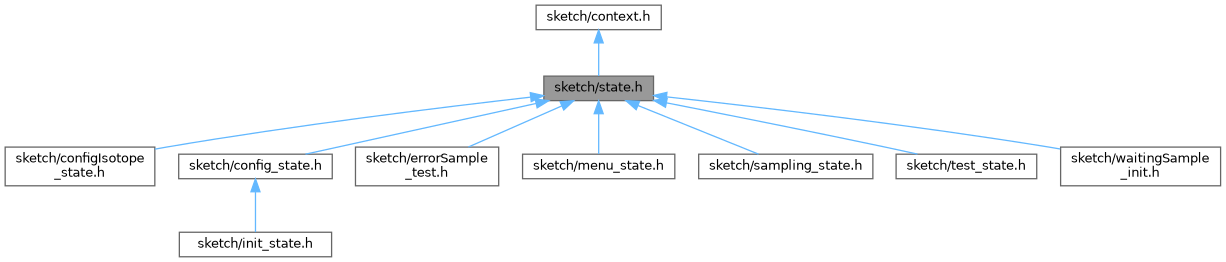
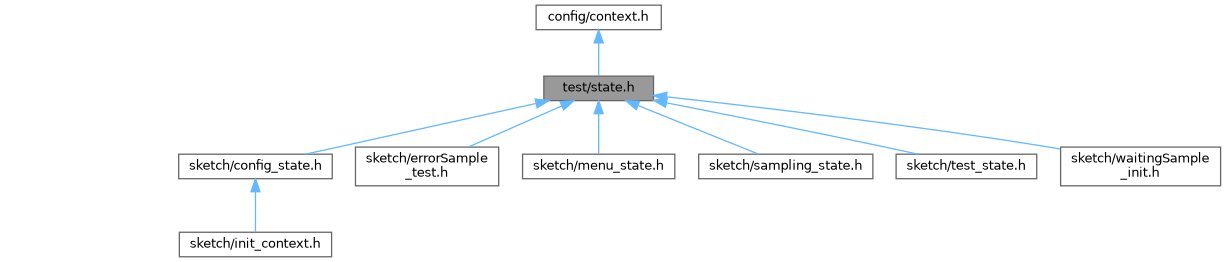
node "sketch/context.h": label "sketch/context.h" -> "config/context.h"
node "sketch/state.h": label "sketch/state.h" -> "test/state.h"
node "sketch/configIsotope _state.h": removed
node "sketch/init_state.h": label "sketch/init_state.h" -> "sketch/init_context.h"
